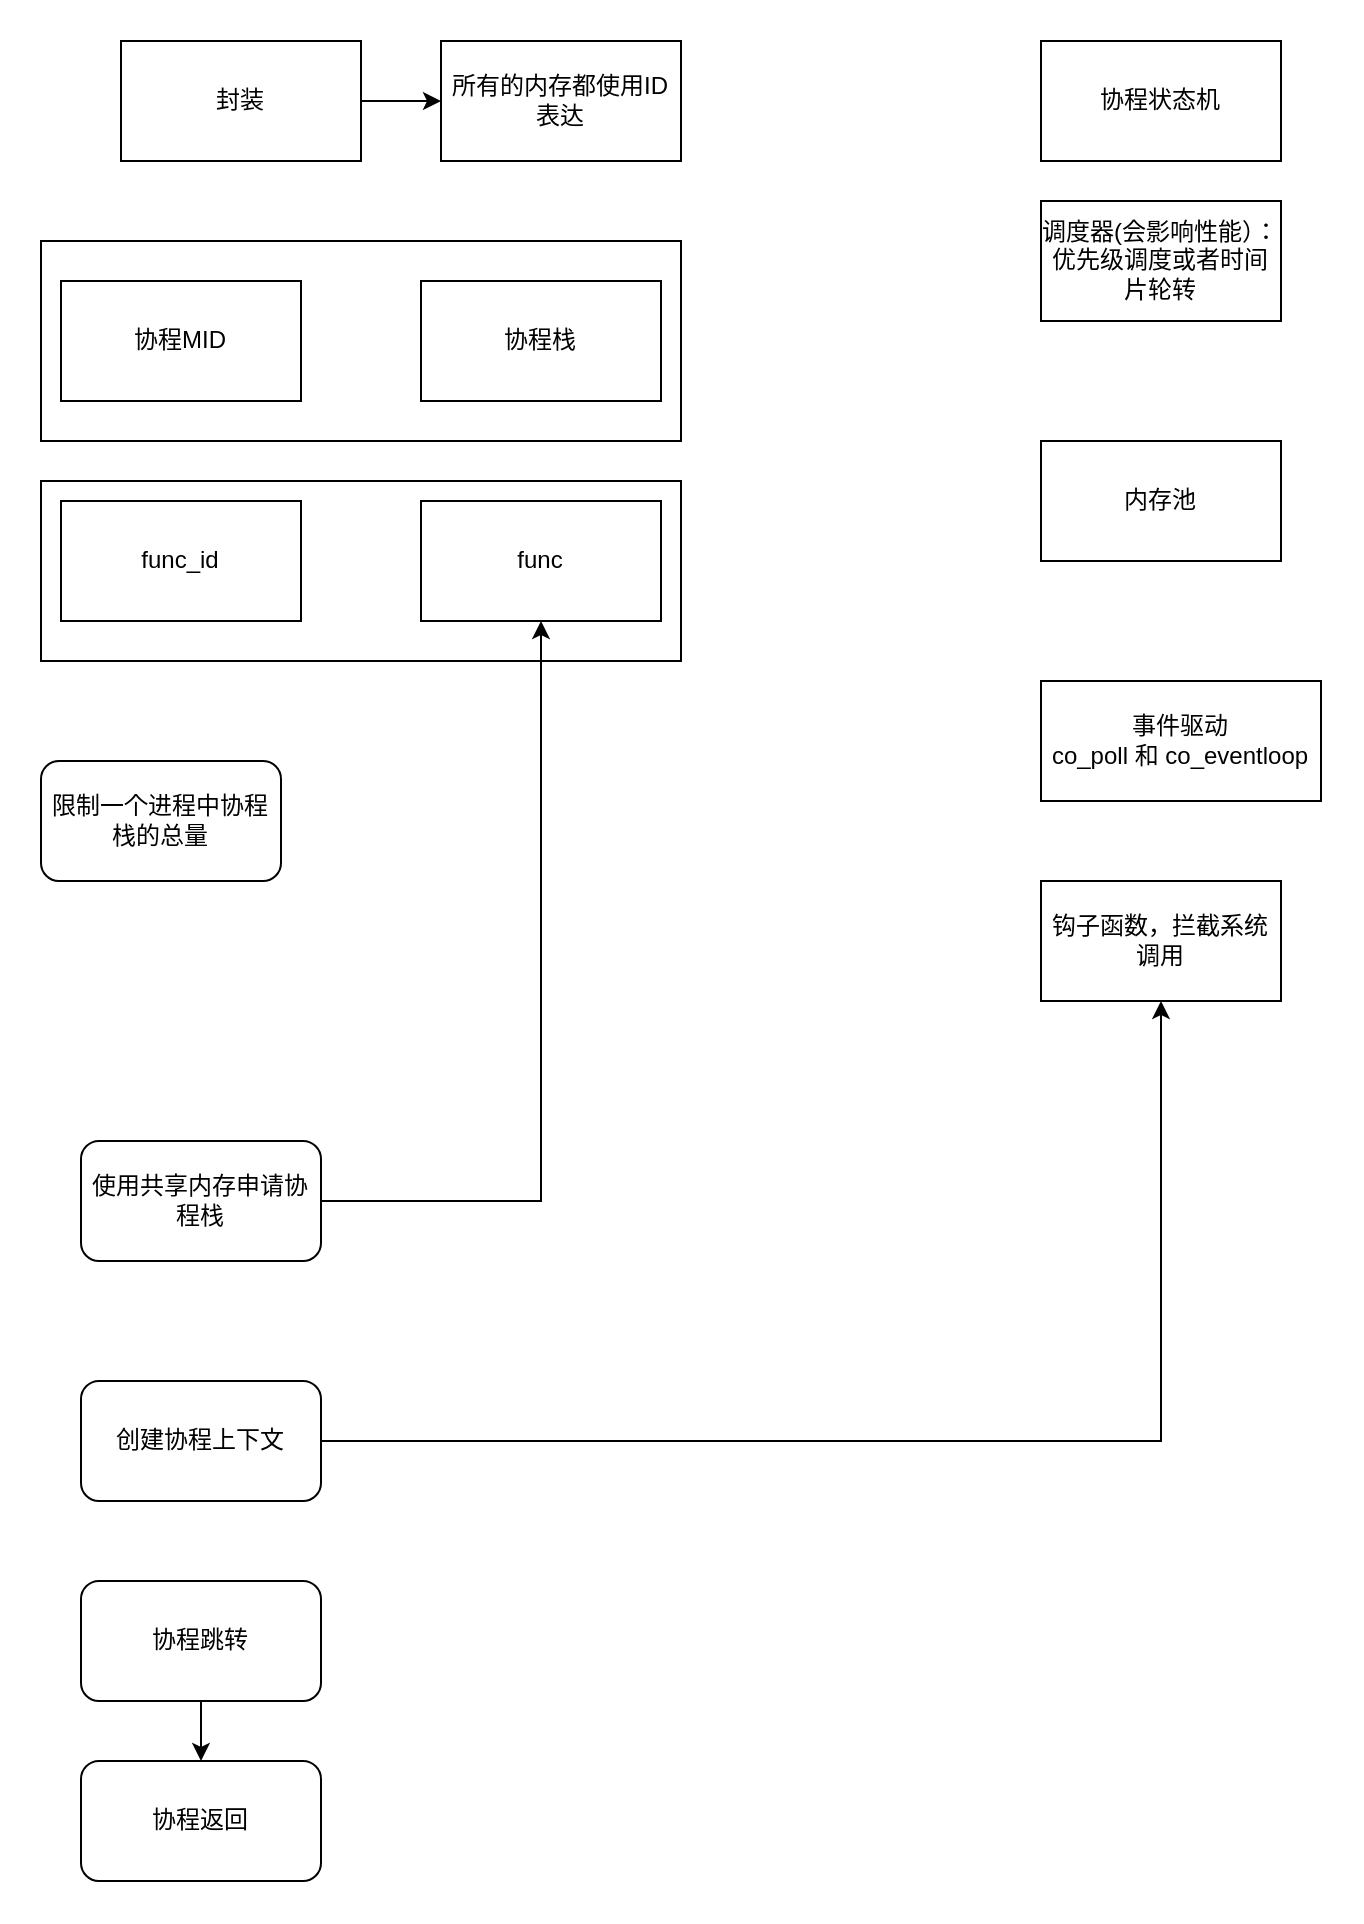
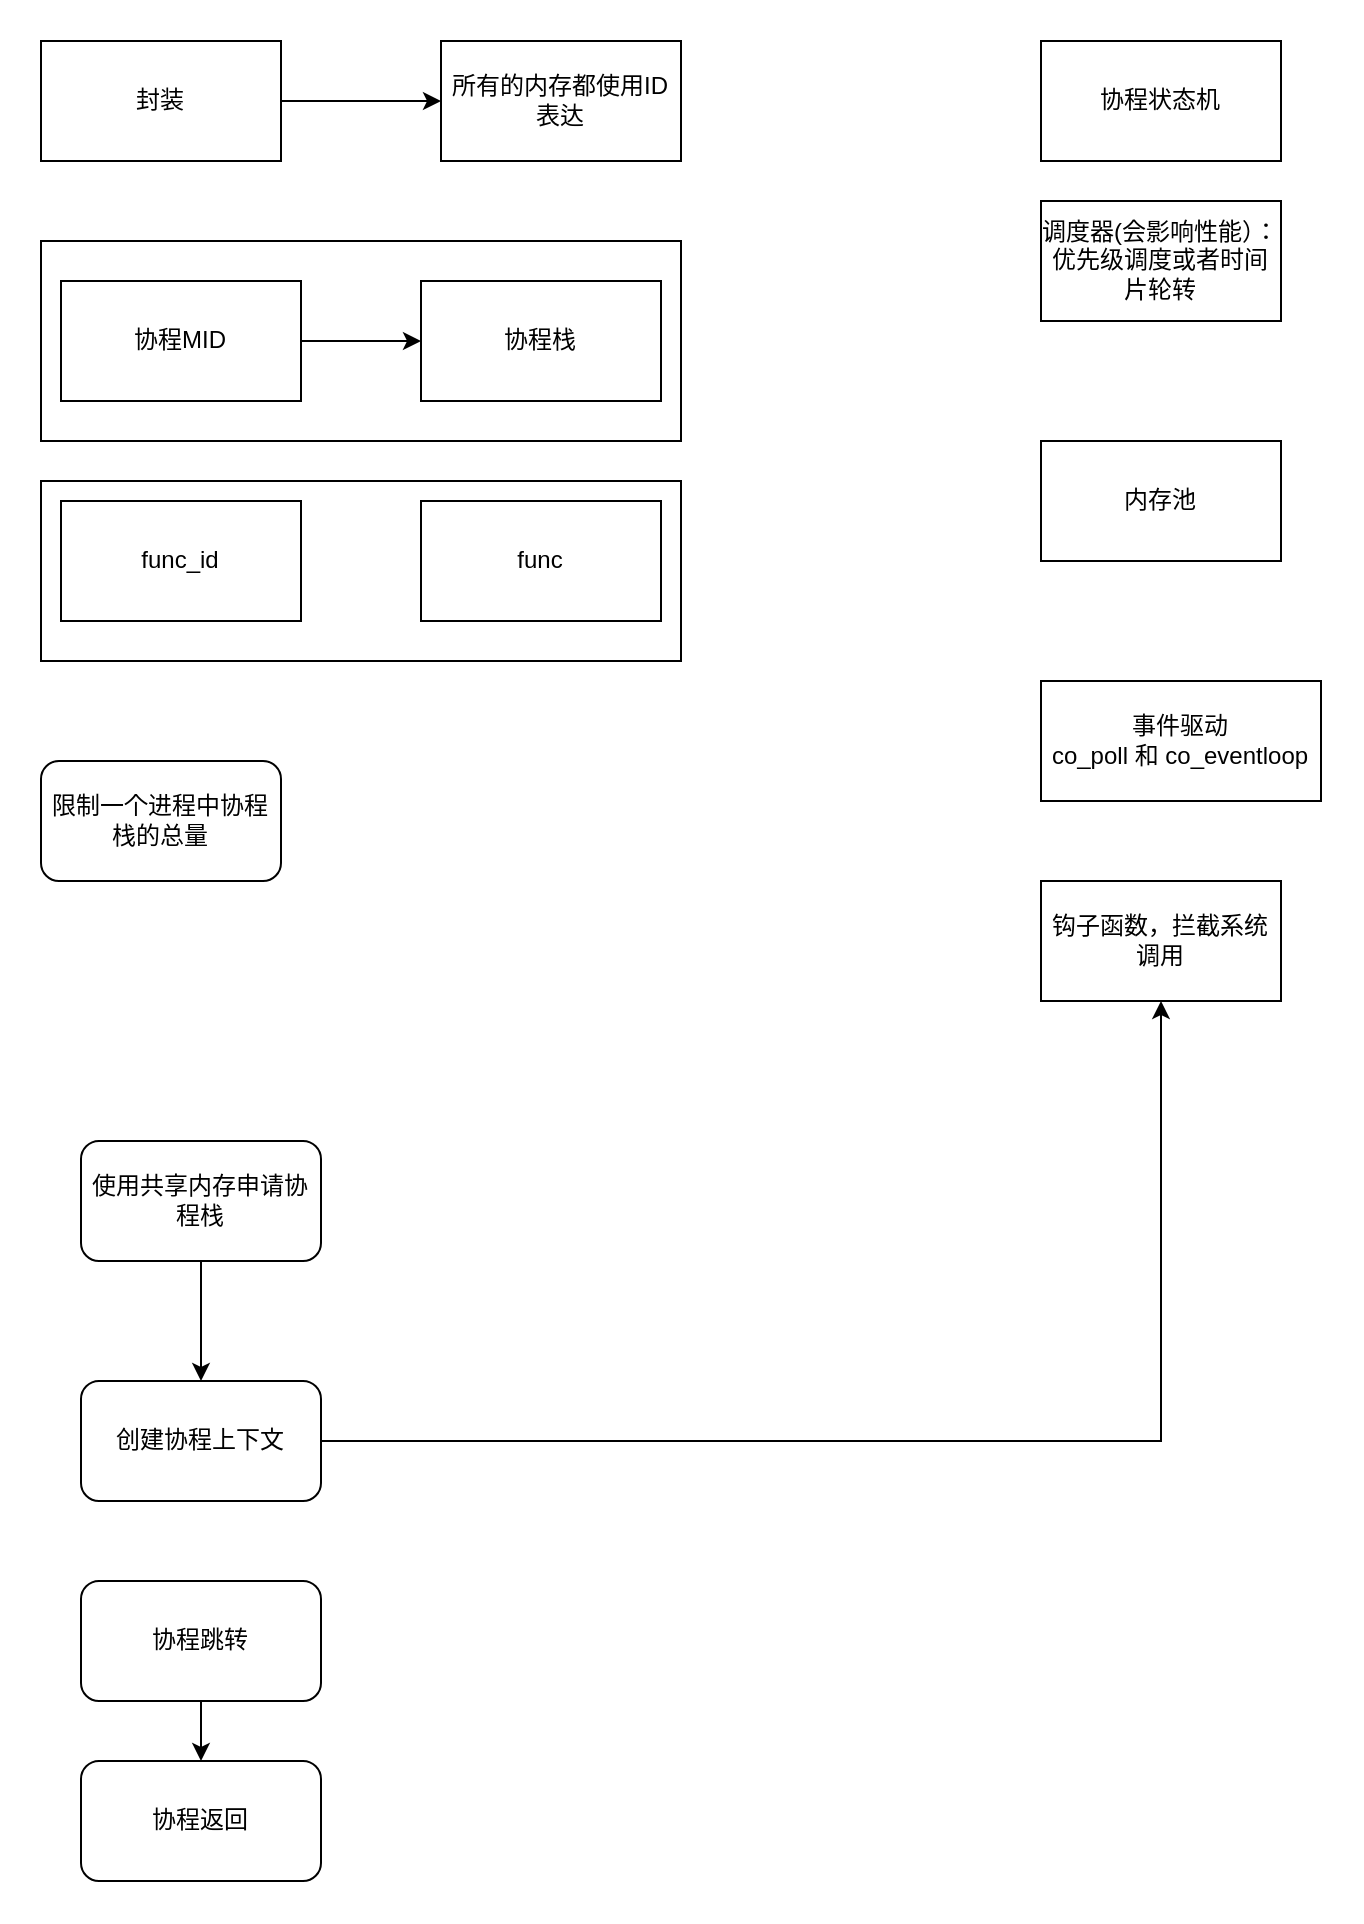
node "封装": moved (241, 101) -> (161, 101)
edge "协程MID" -> "协程栈": added
edge "使用共享内存申请协程栈" -> "func": now "使用共享内存申请协程栈" -> "创建协程上下文"
